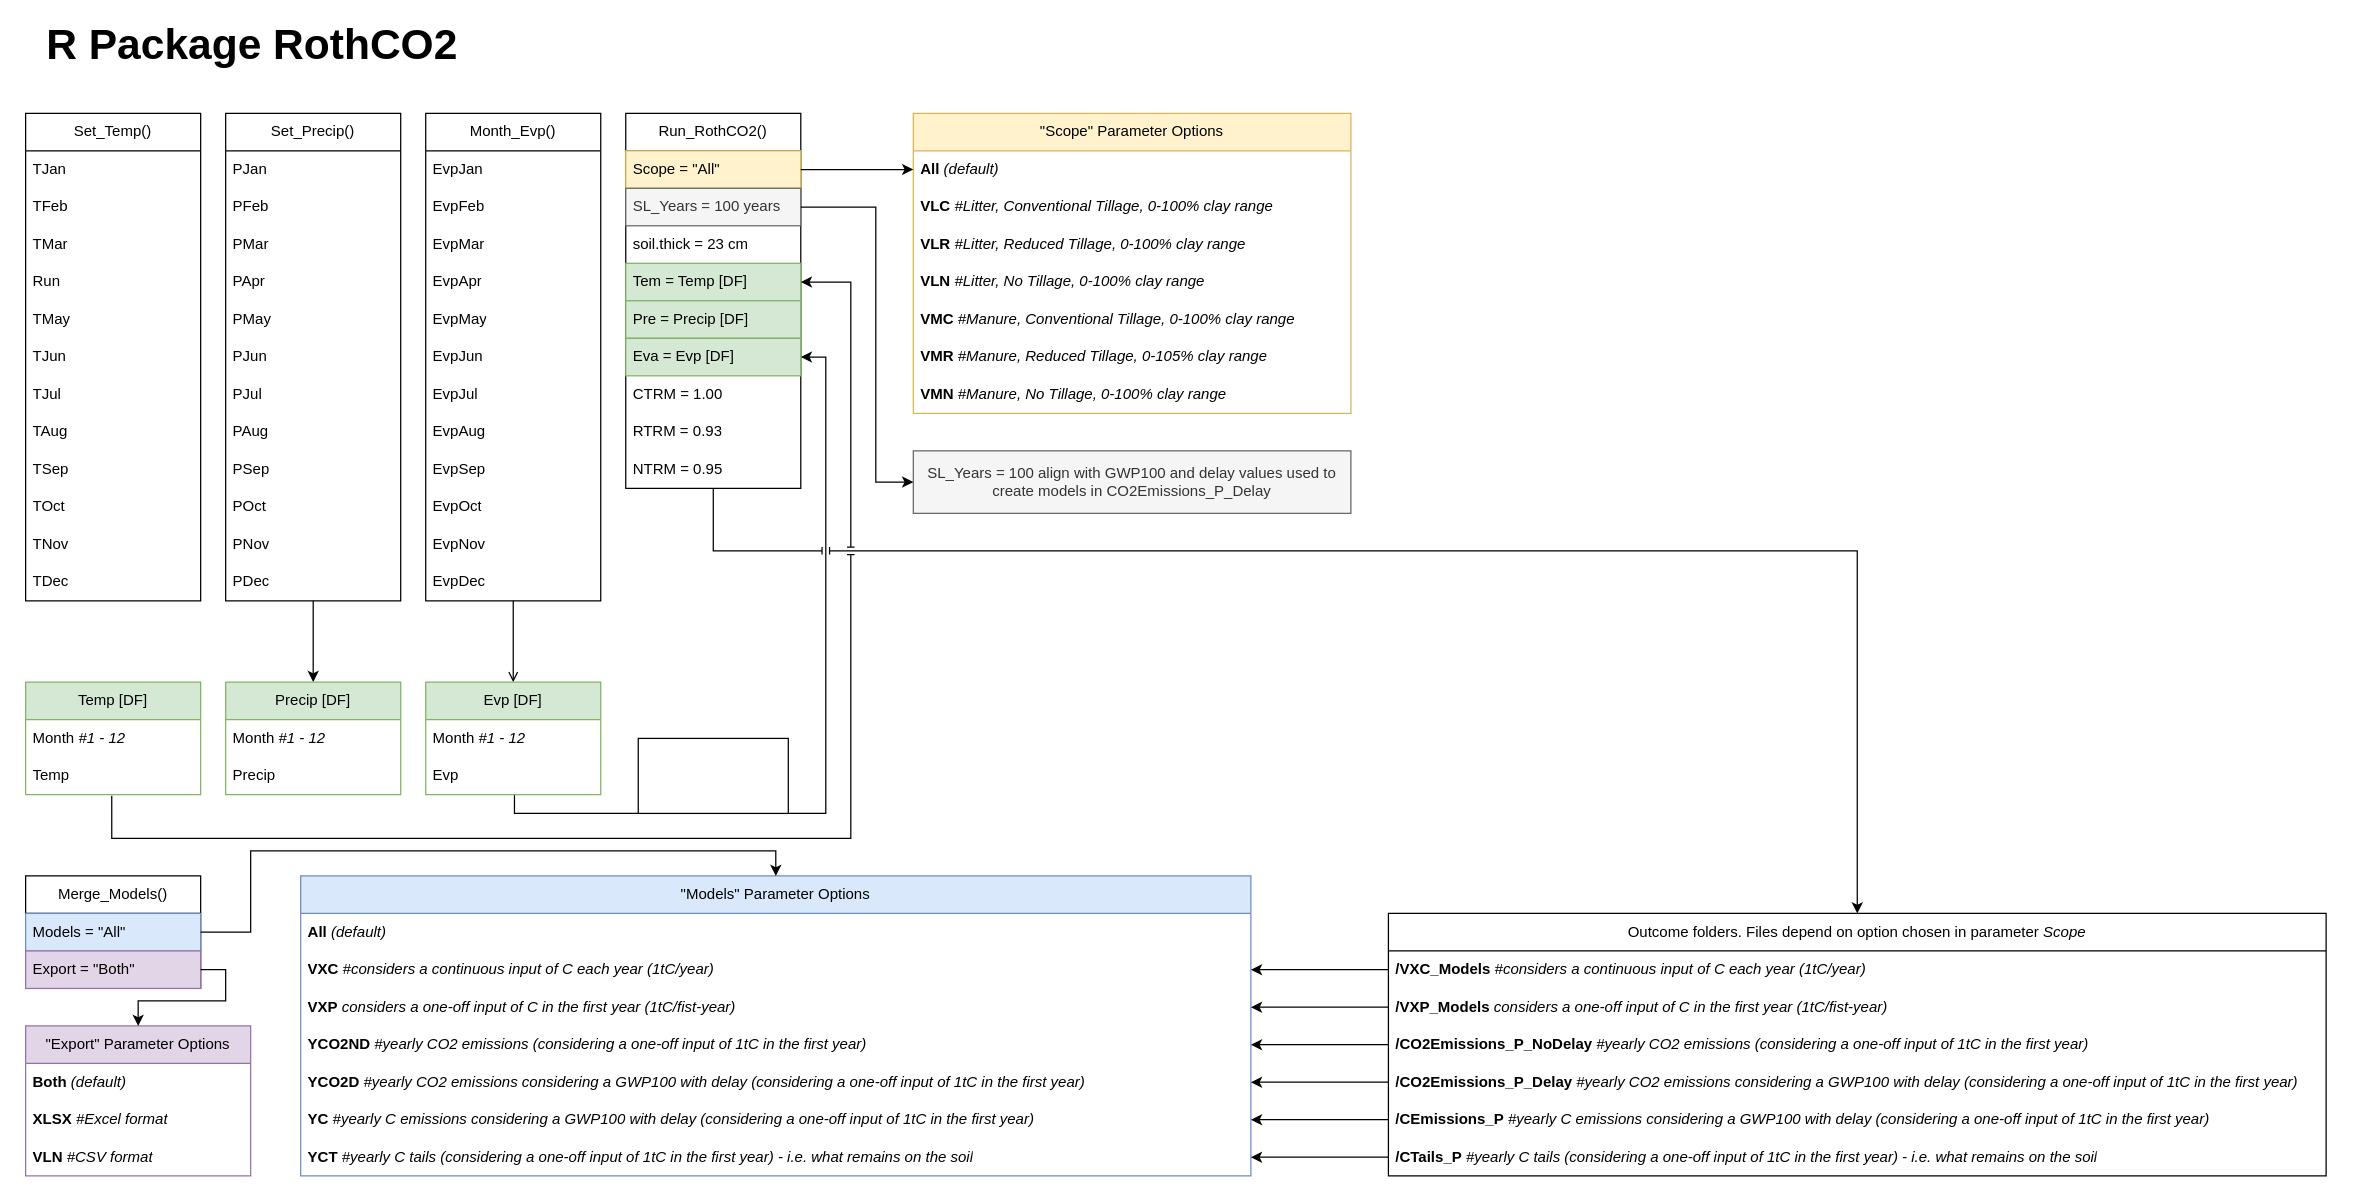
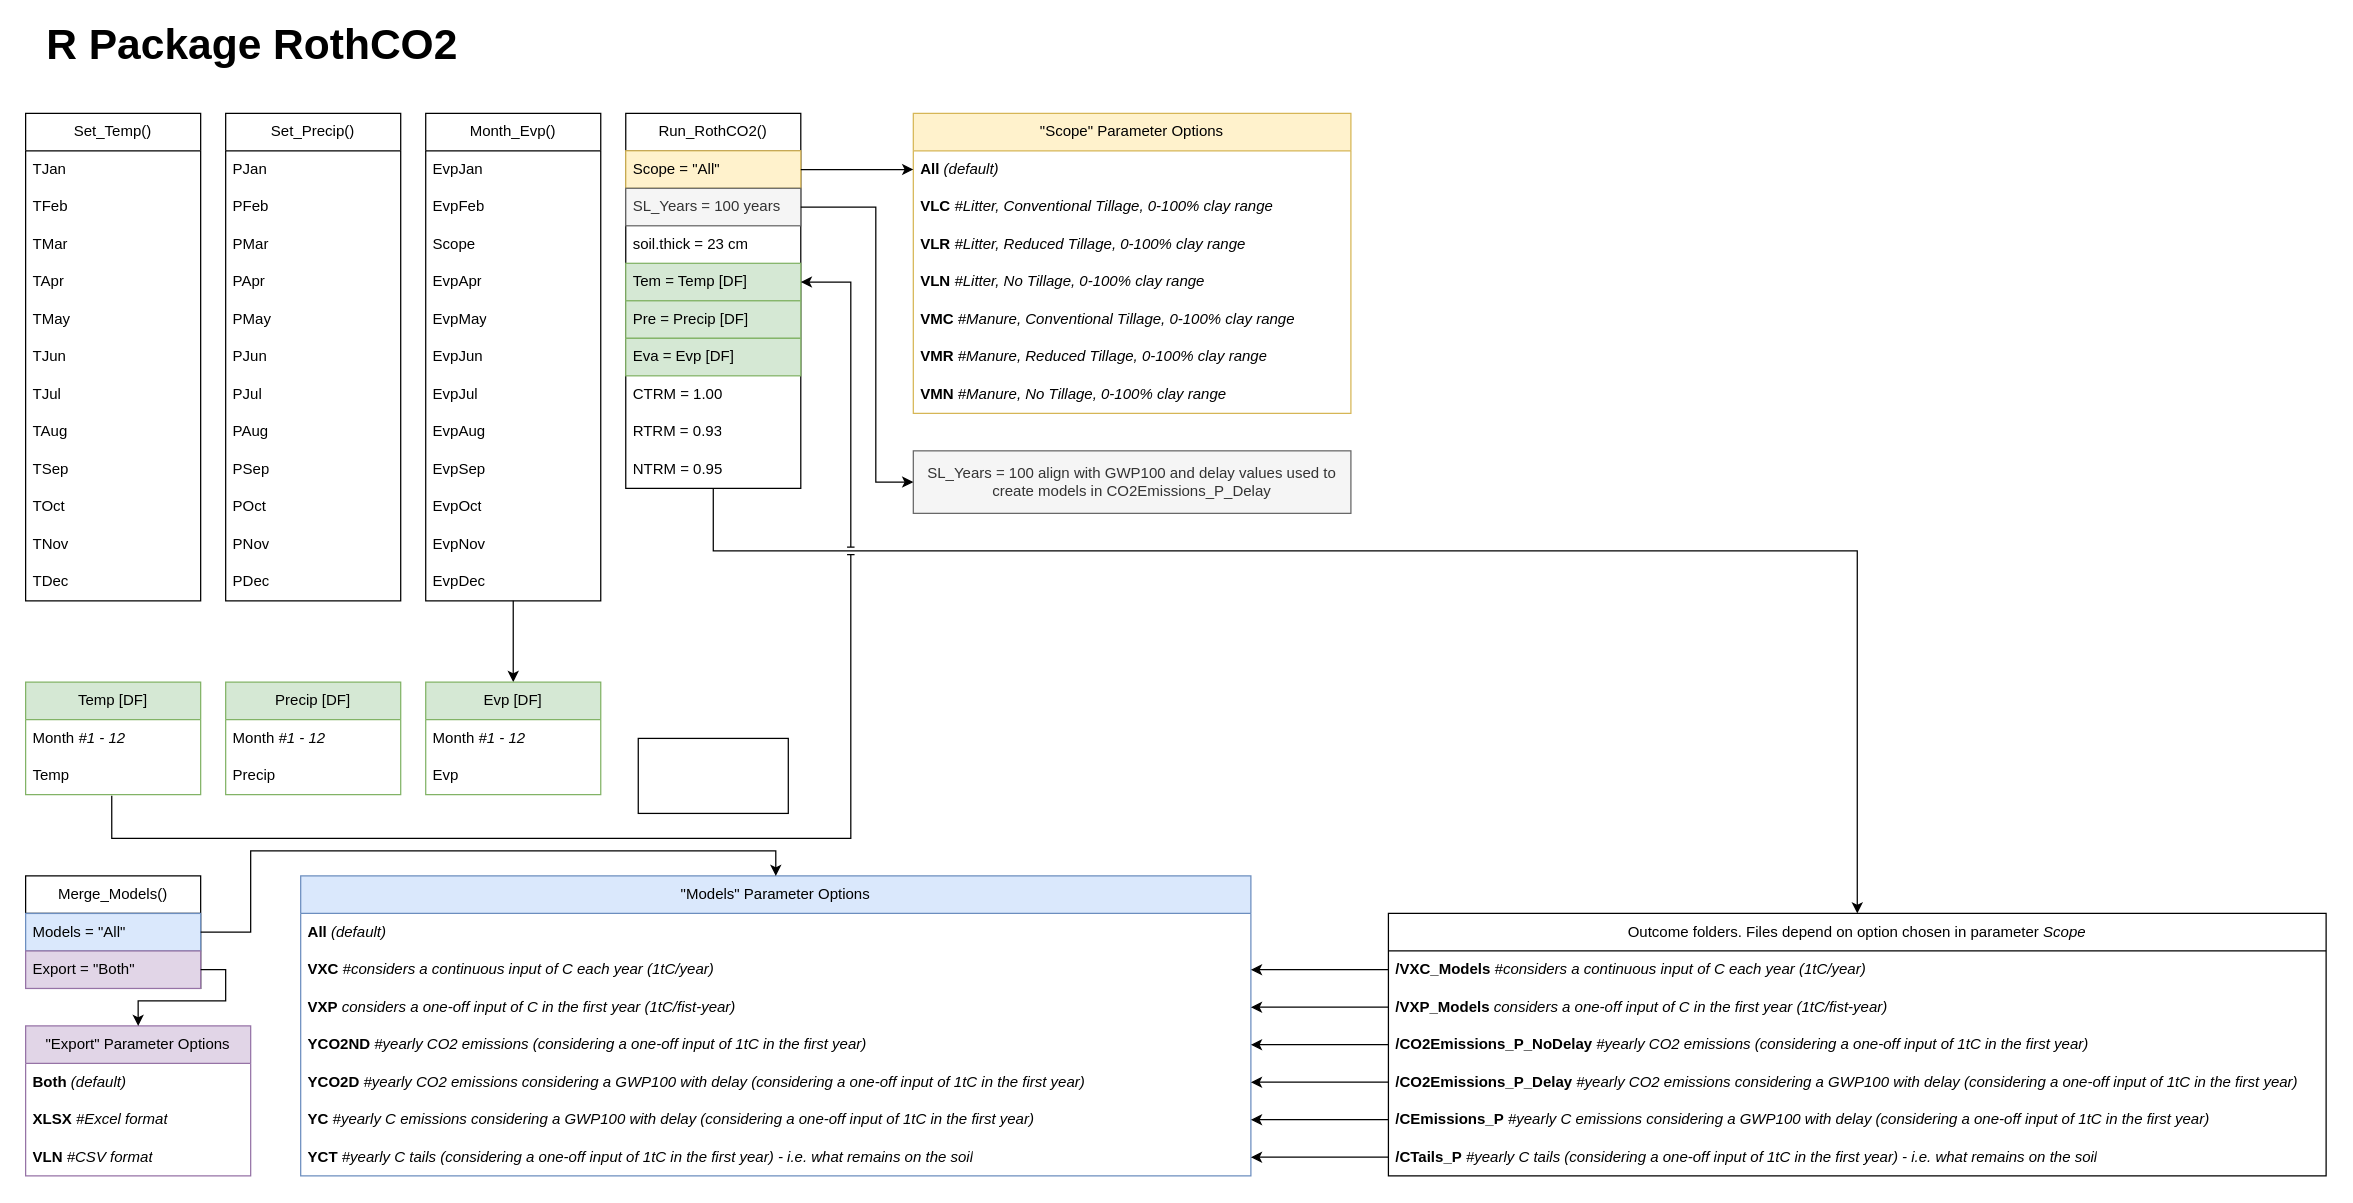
node "EvpMar": label "EvpMar" -> "Scope"
node "Run": label "Run" -> "TApr"
node "VMR #Manure, Reduced Tillage, 0-105% clay range": label "VMR #Manure, Reduced Tillage, 0-105% clay range" -> "VMR #Manure, Reduced Tillage, 0-100% clay range"
edge "Set_Precip()" -> "Precip [DF]": removed
edge "Month_Evp()" -> "Evp [DF]": arrowhead open -> classic
edge "Evp" -> "Eva = Evp [DF]": removed
